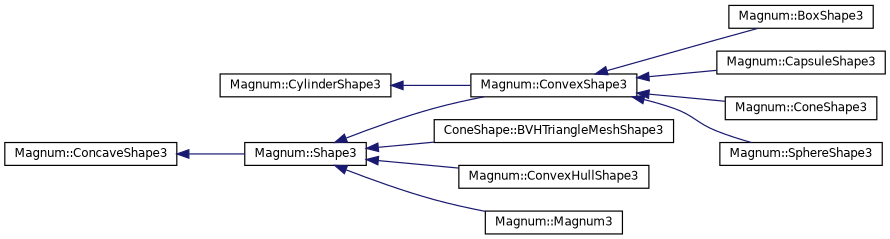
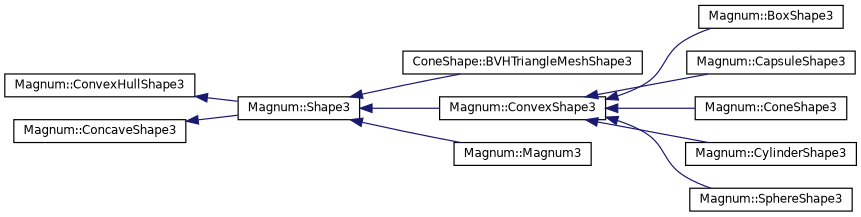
edge "Magnum::ConvexShape3" -> "Magnum::CylinderShape3": reversed
edge "Magnum::ConvexHullShape3" -> "Magnum::Shape3": reversed
